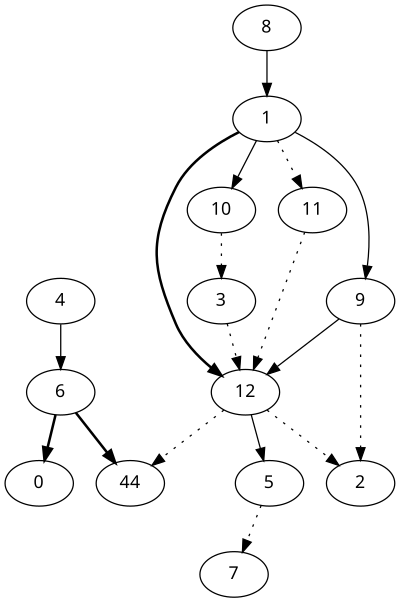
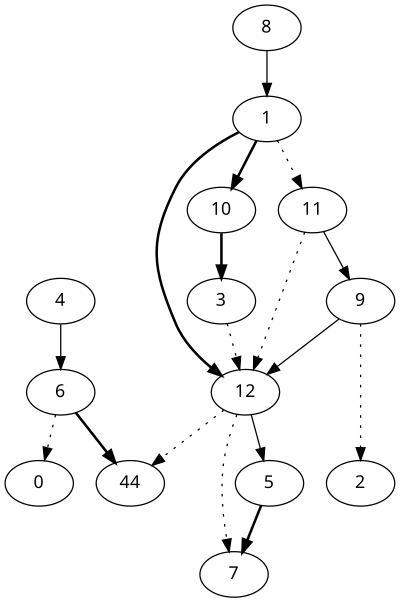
edge "1" -> "10": style solid -> bold
edge "1" -> "9": now "11" -> "9"
edge "10" -> "3": style dotted -> bold
edge "6" -> "0": style bold -> dotted
edge "12" -> "2": now "12" -> "7"
edge "5" -> "7": style dotted -> bold
